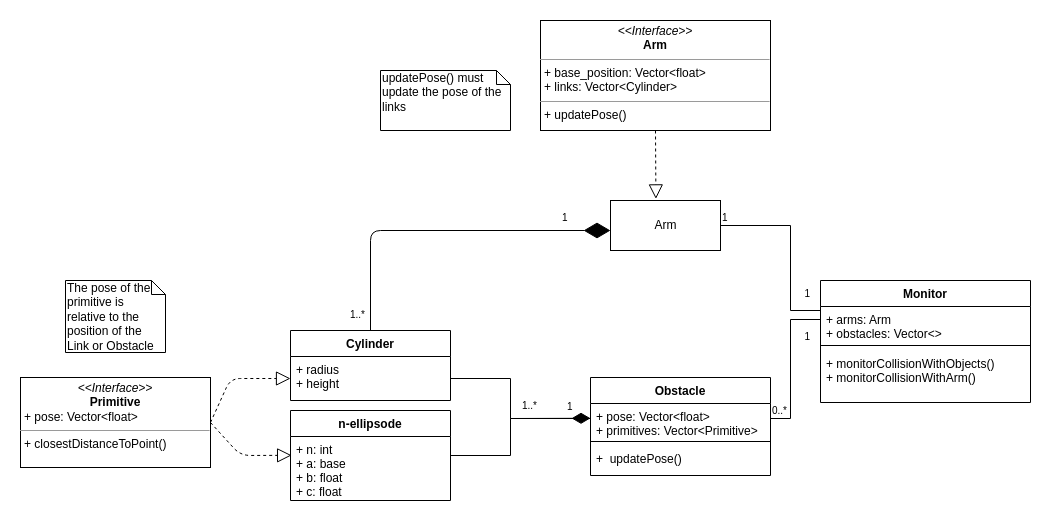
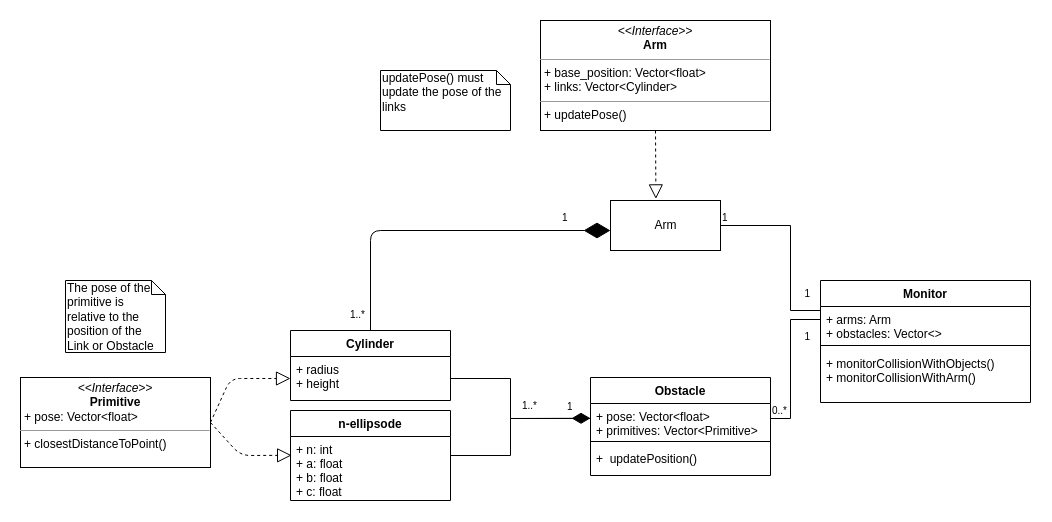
node "+ n: int + a: base + b: float + c: float": label "+ n: int + a: base + b: float + c: float" -> "+ n: int + a: float + b: float + c: float"
node "+ updatePose()": label "+ updatePose()" -> "+ updatePosition()"
